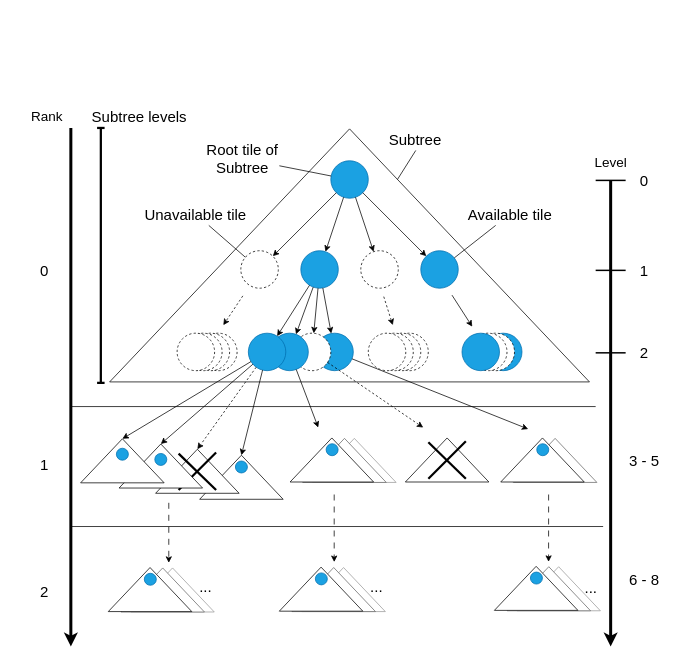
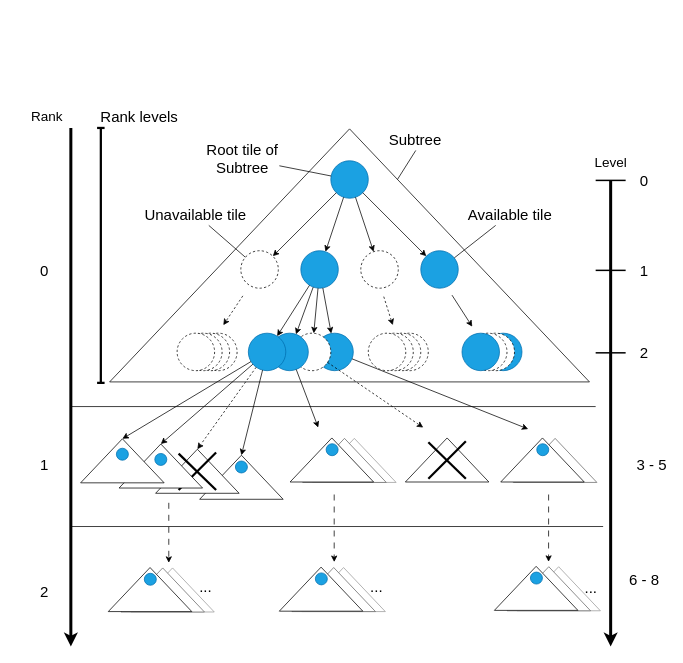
node "Subtree levels": label "Subtree levels" -> "Rank levels"
node "3 - 5": moved (645, 461) -> (652, 465)
